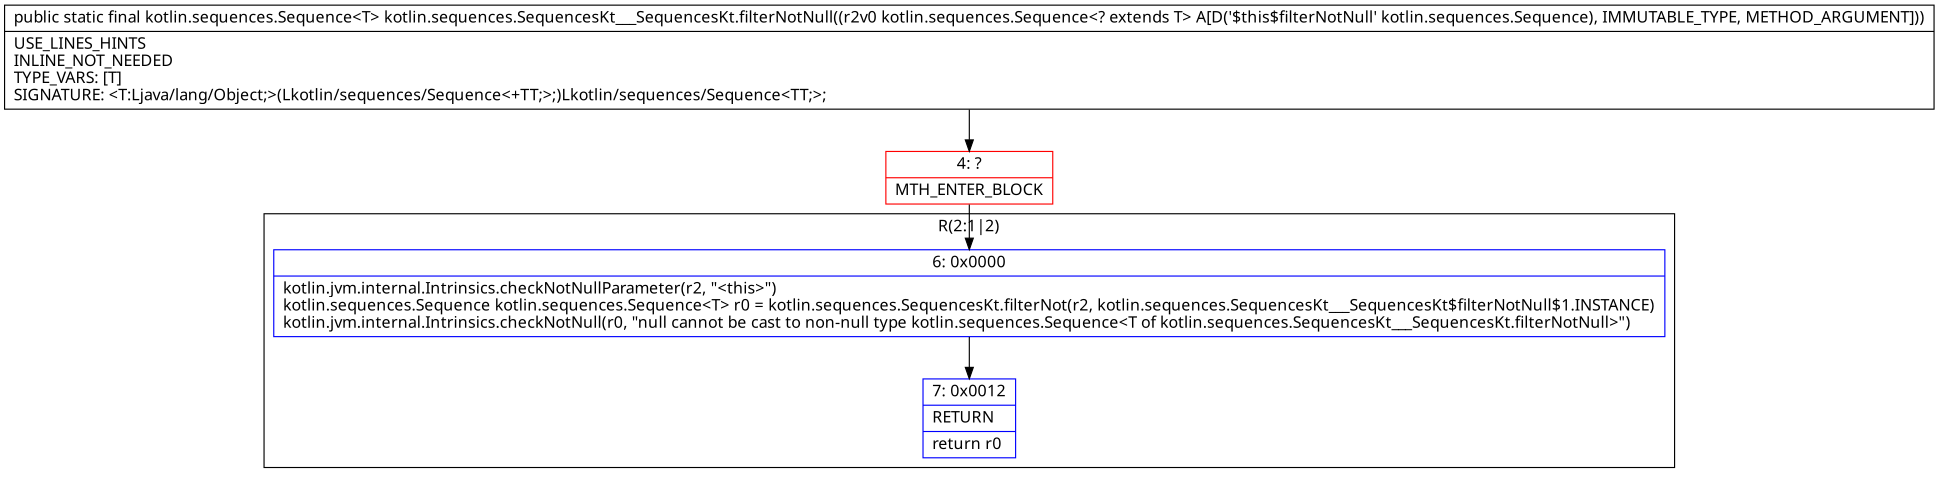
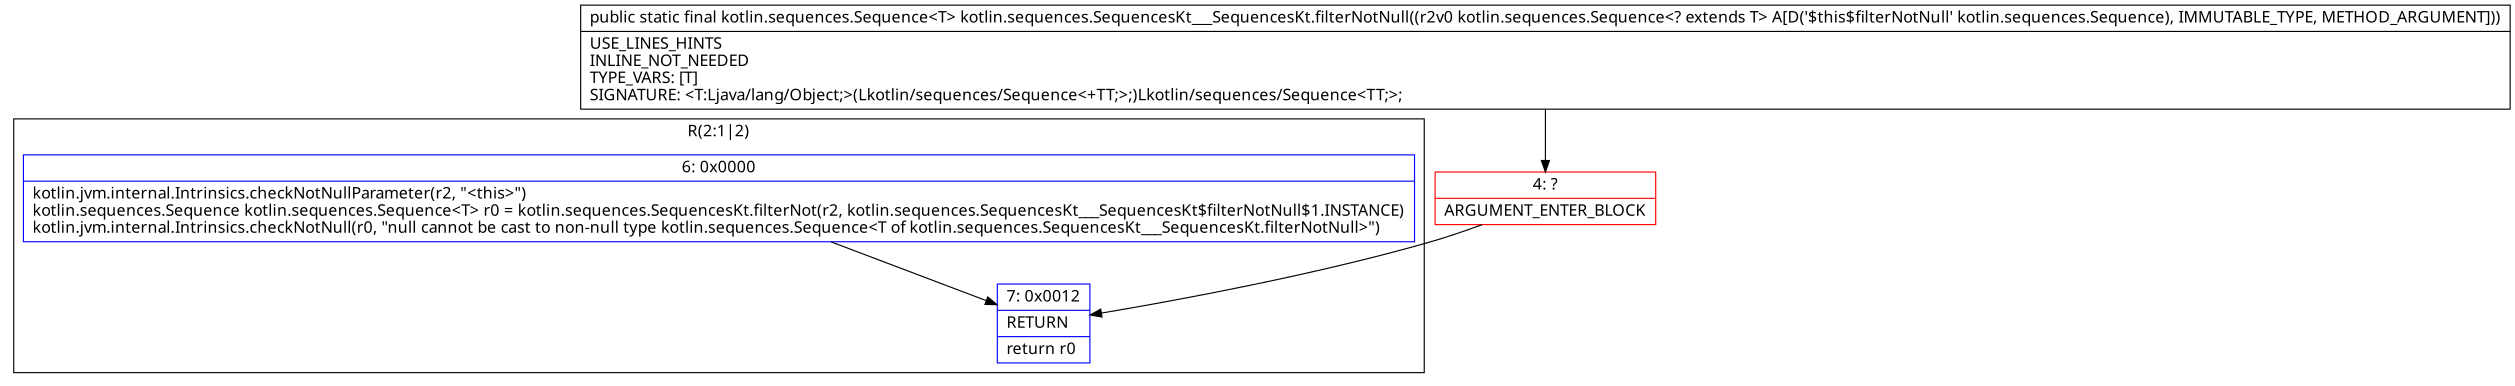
node "4: ?": text "MTH_ENTER_BLOCK" -> "ARGUMENT_ENTER_BLOCK"
edge "4: ?" -> "6: 0x0000": now "4: ?" -> "7: 0x0012"
